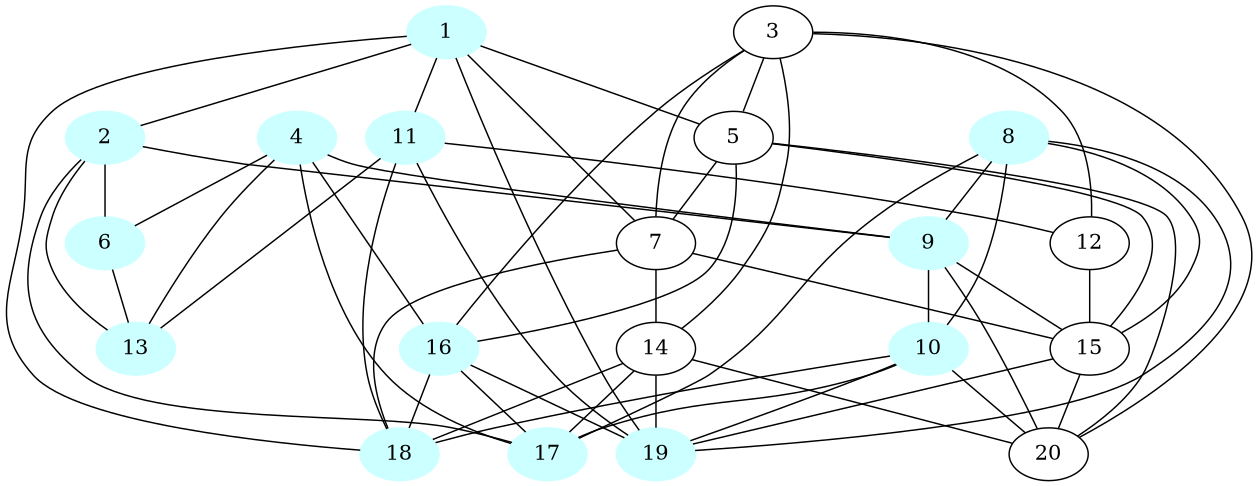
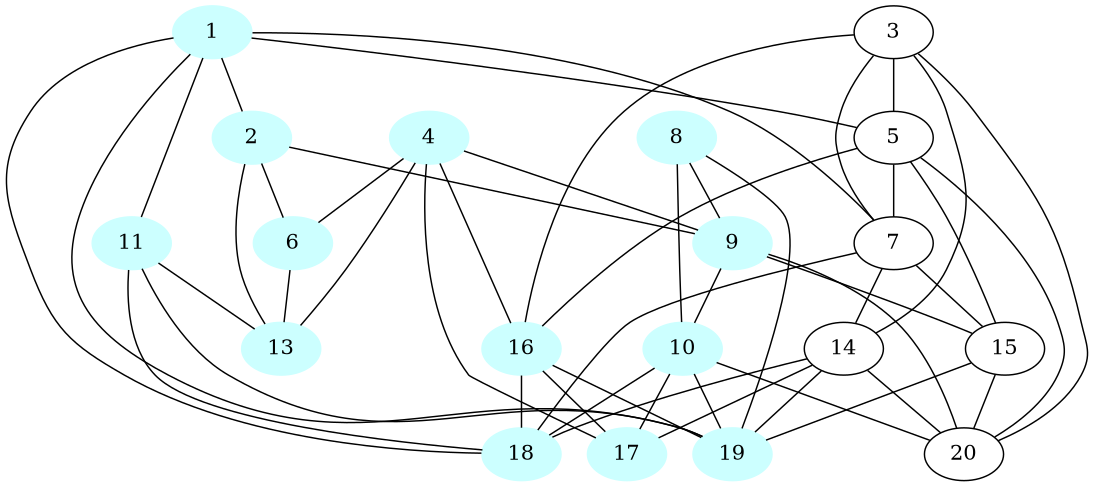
edge "8" -- "15": removed
node "12": removed
edge "8" -- "17": removed
edge "2" -- "17": removed
